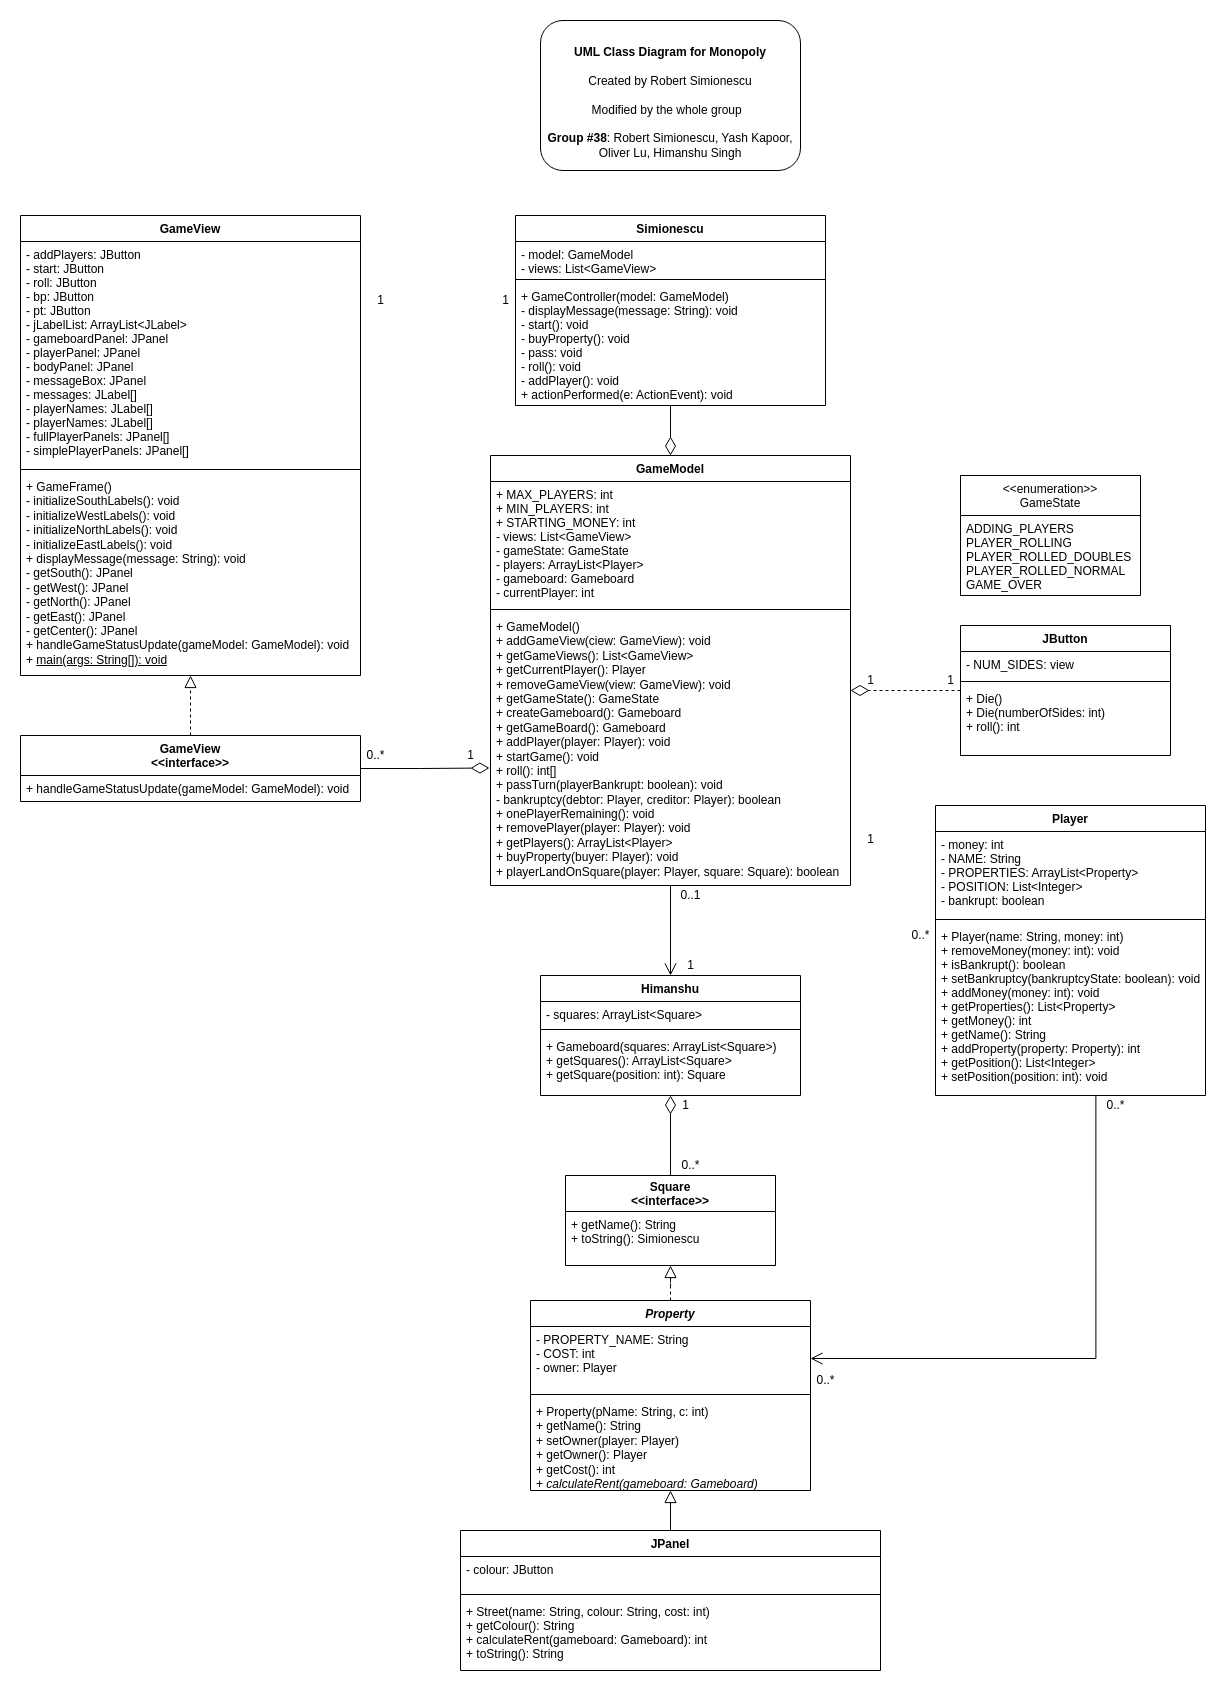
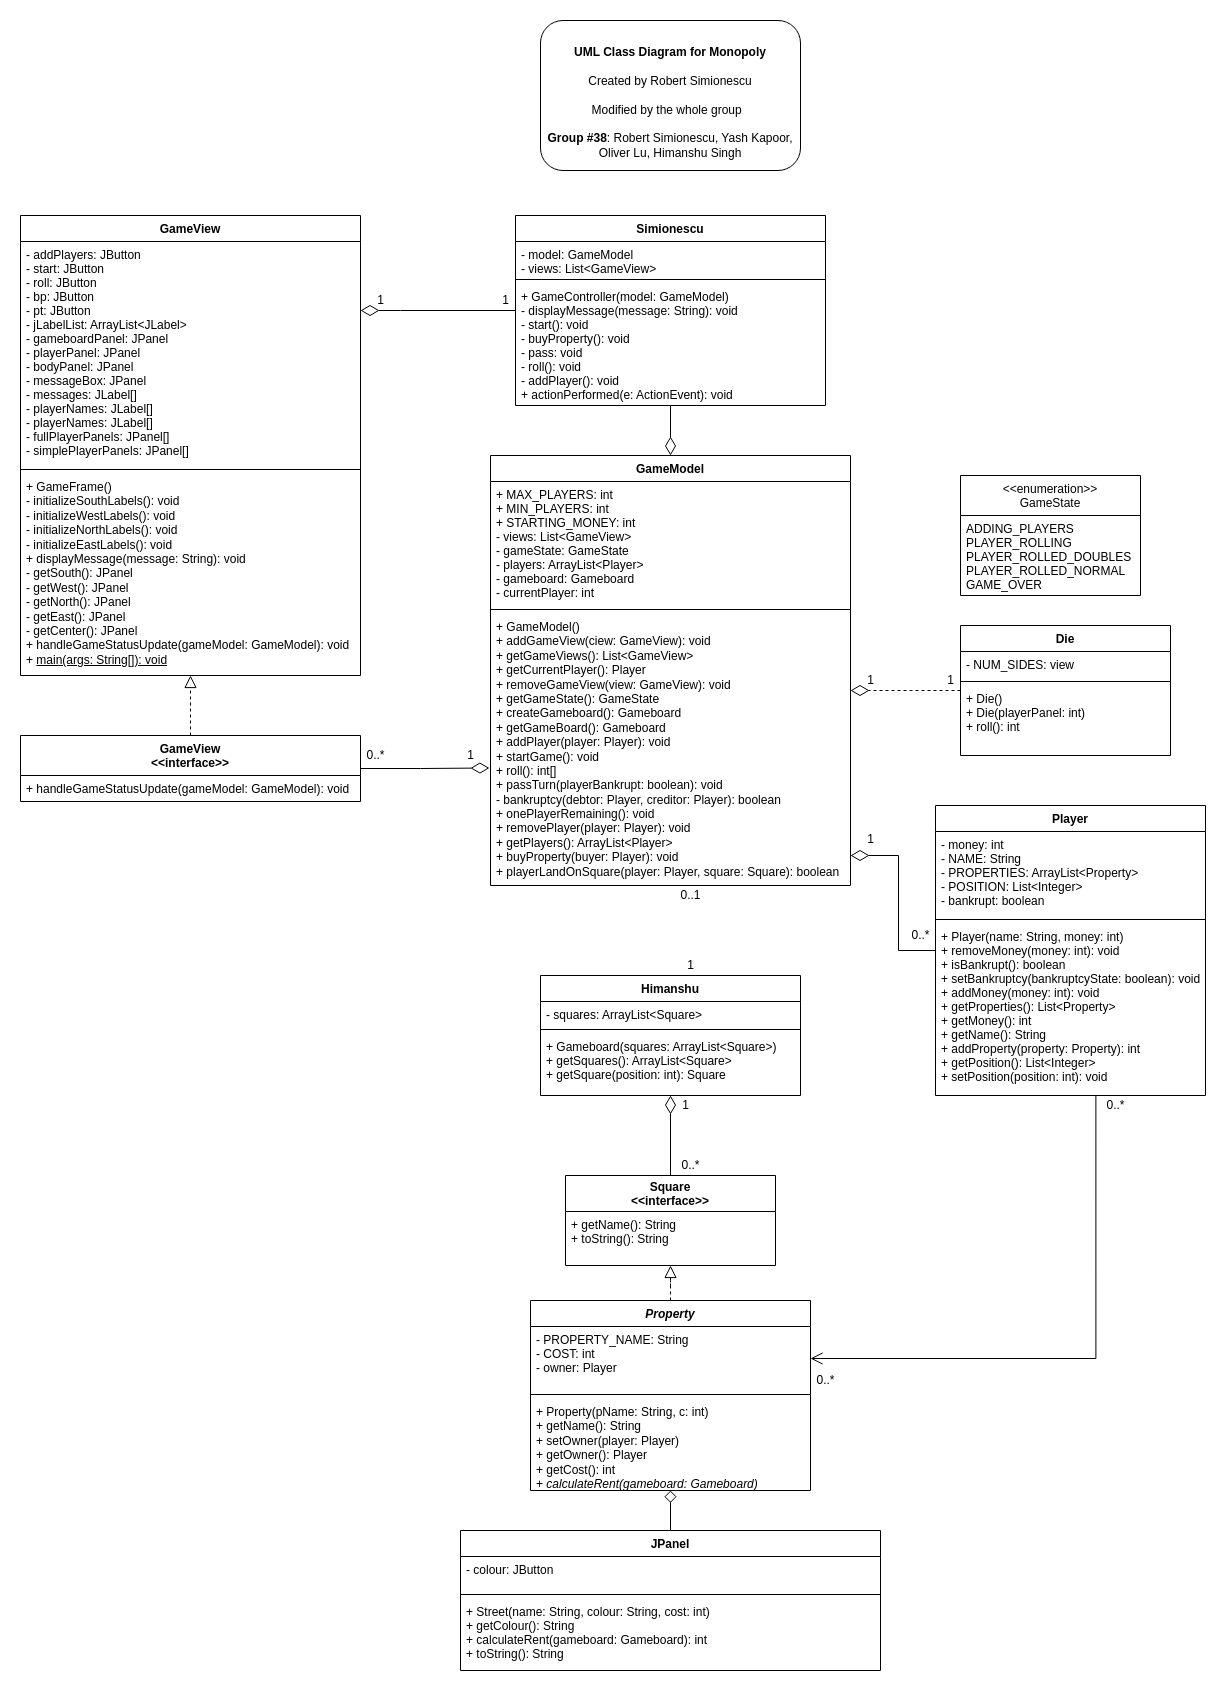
edge "Simionescu" -> "GameView": added
node "JButton": label "JButton" -> "Die"
node "+ Die() + Die(numberOfSides: int) + roll(): int": label "+ Die() + Die(numberOfSides: int) + roll(): int" -> "+ Die() + Die(playerPanel: int) + roll(): int"
edge "Player" -> "GameModel": added
edge "GameModel" -> "Himanshu": removed
node "+ getName(): String + toString(): Simionescu": label "+ getName(): String + toString(): Simionescu" -> "+ getName(): String + toString(): String"
edge "JPanel" -> "Property": arrowhead block -> diamond
